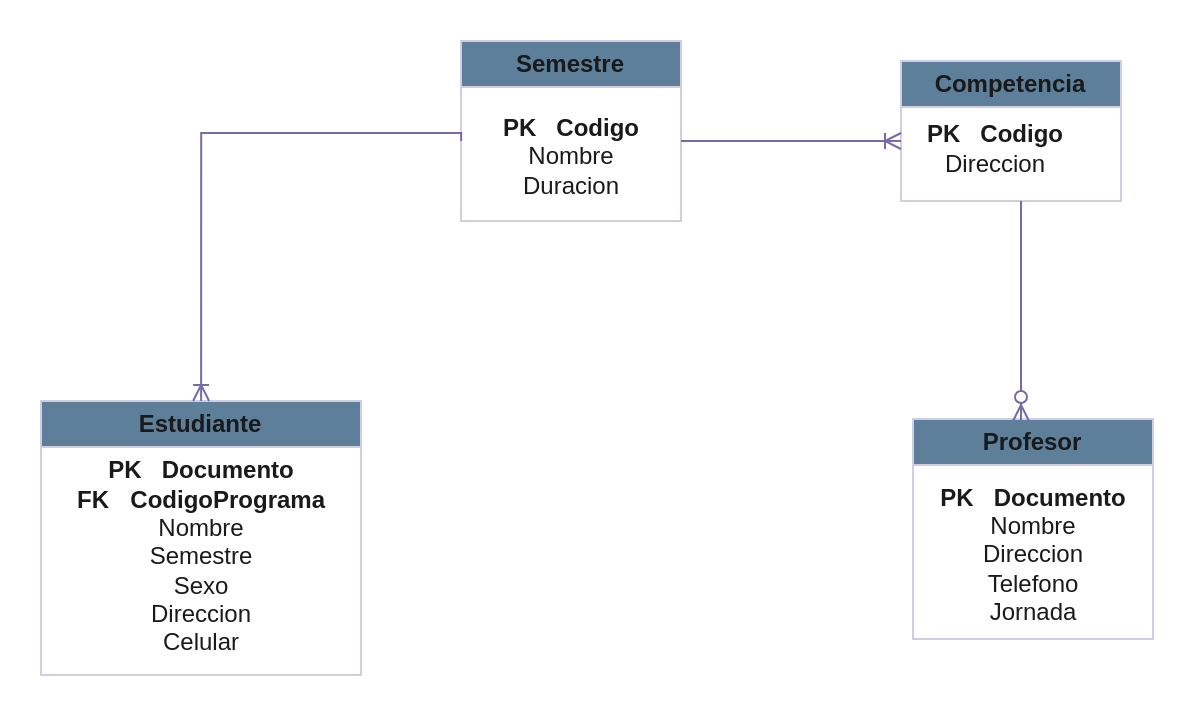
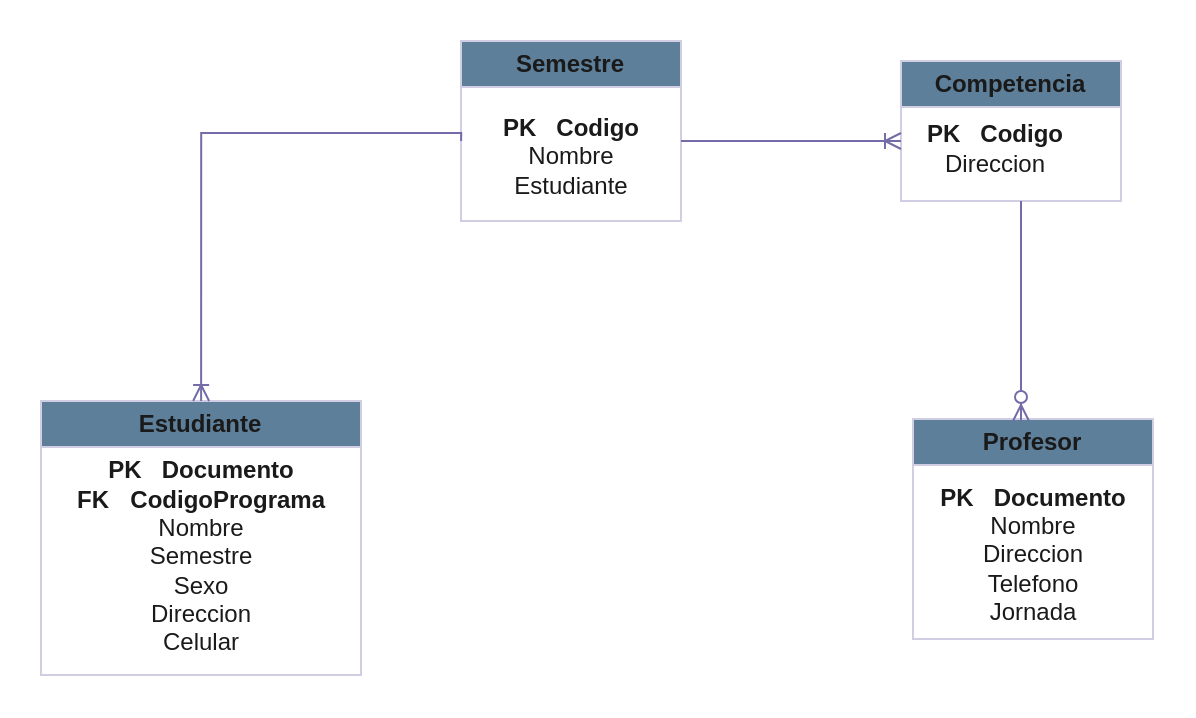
node "PK Codigo Nombre Duracion": label "PK Codigo Nombre Duracion" -> "PK Codigo Nombre Estudiante"
